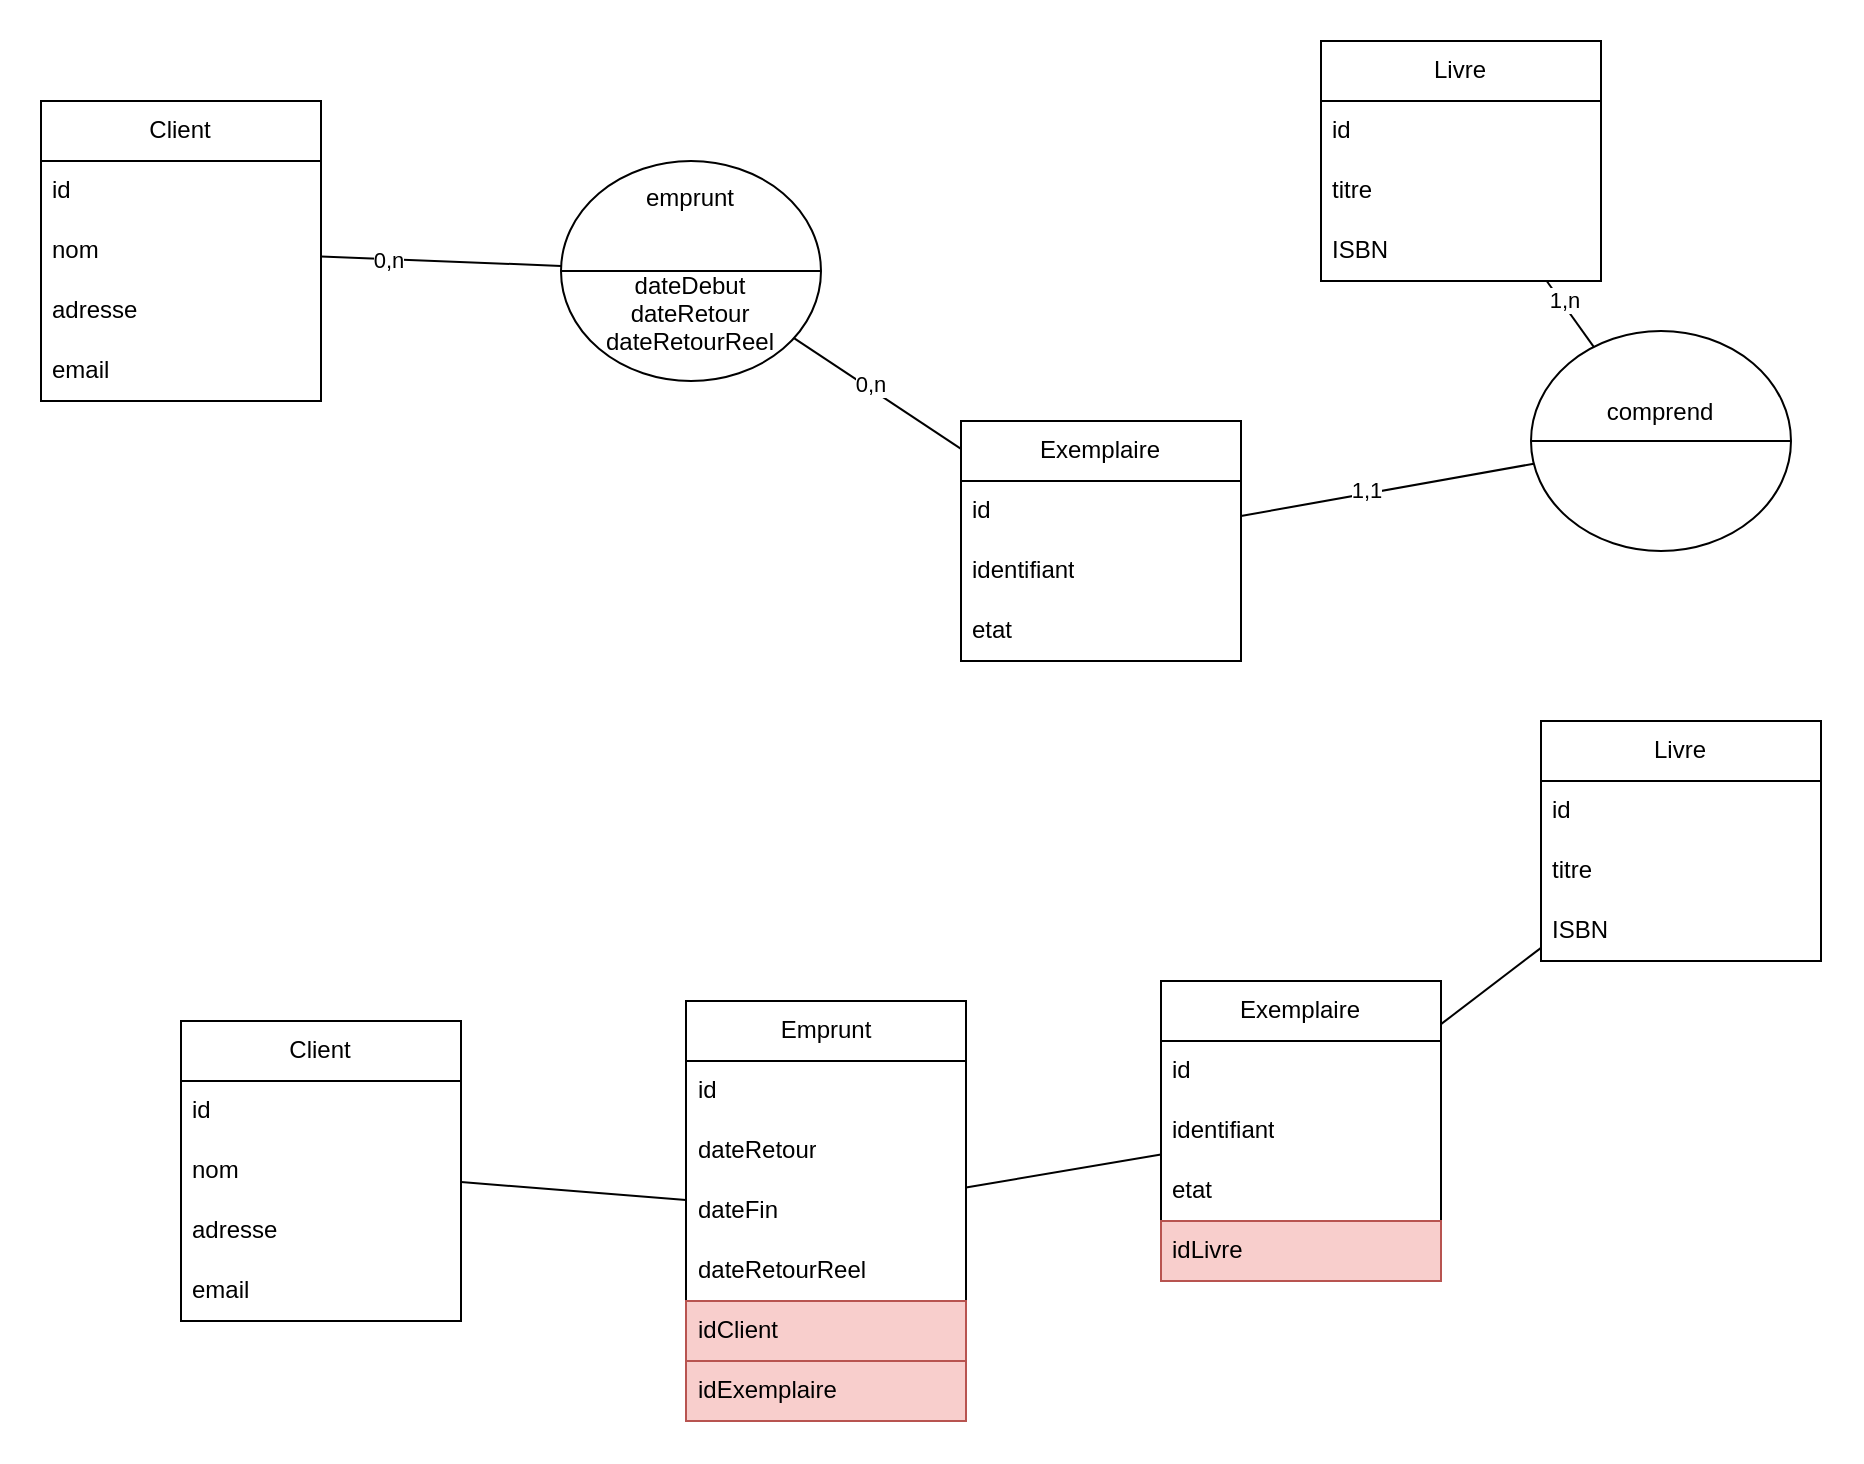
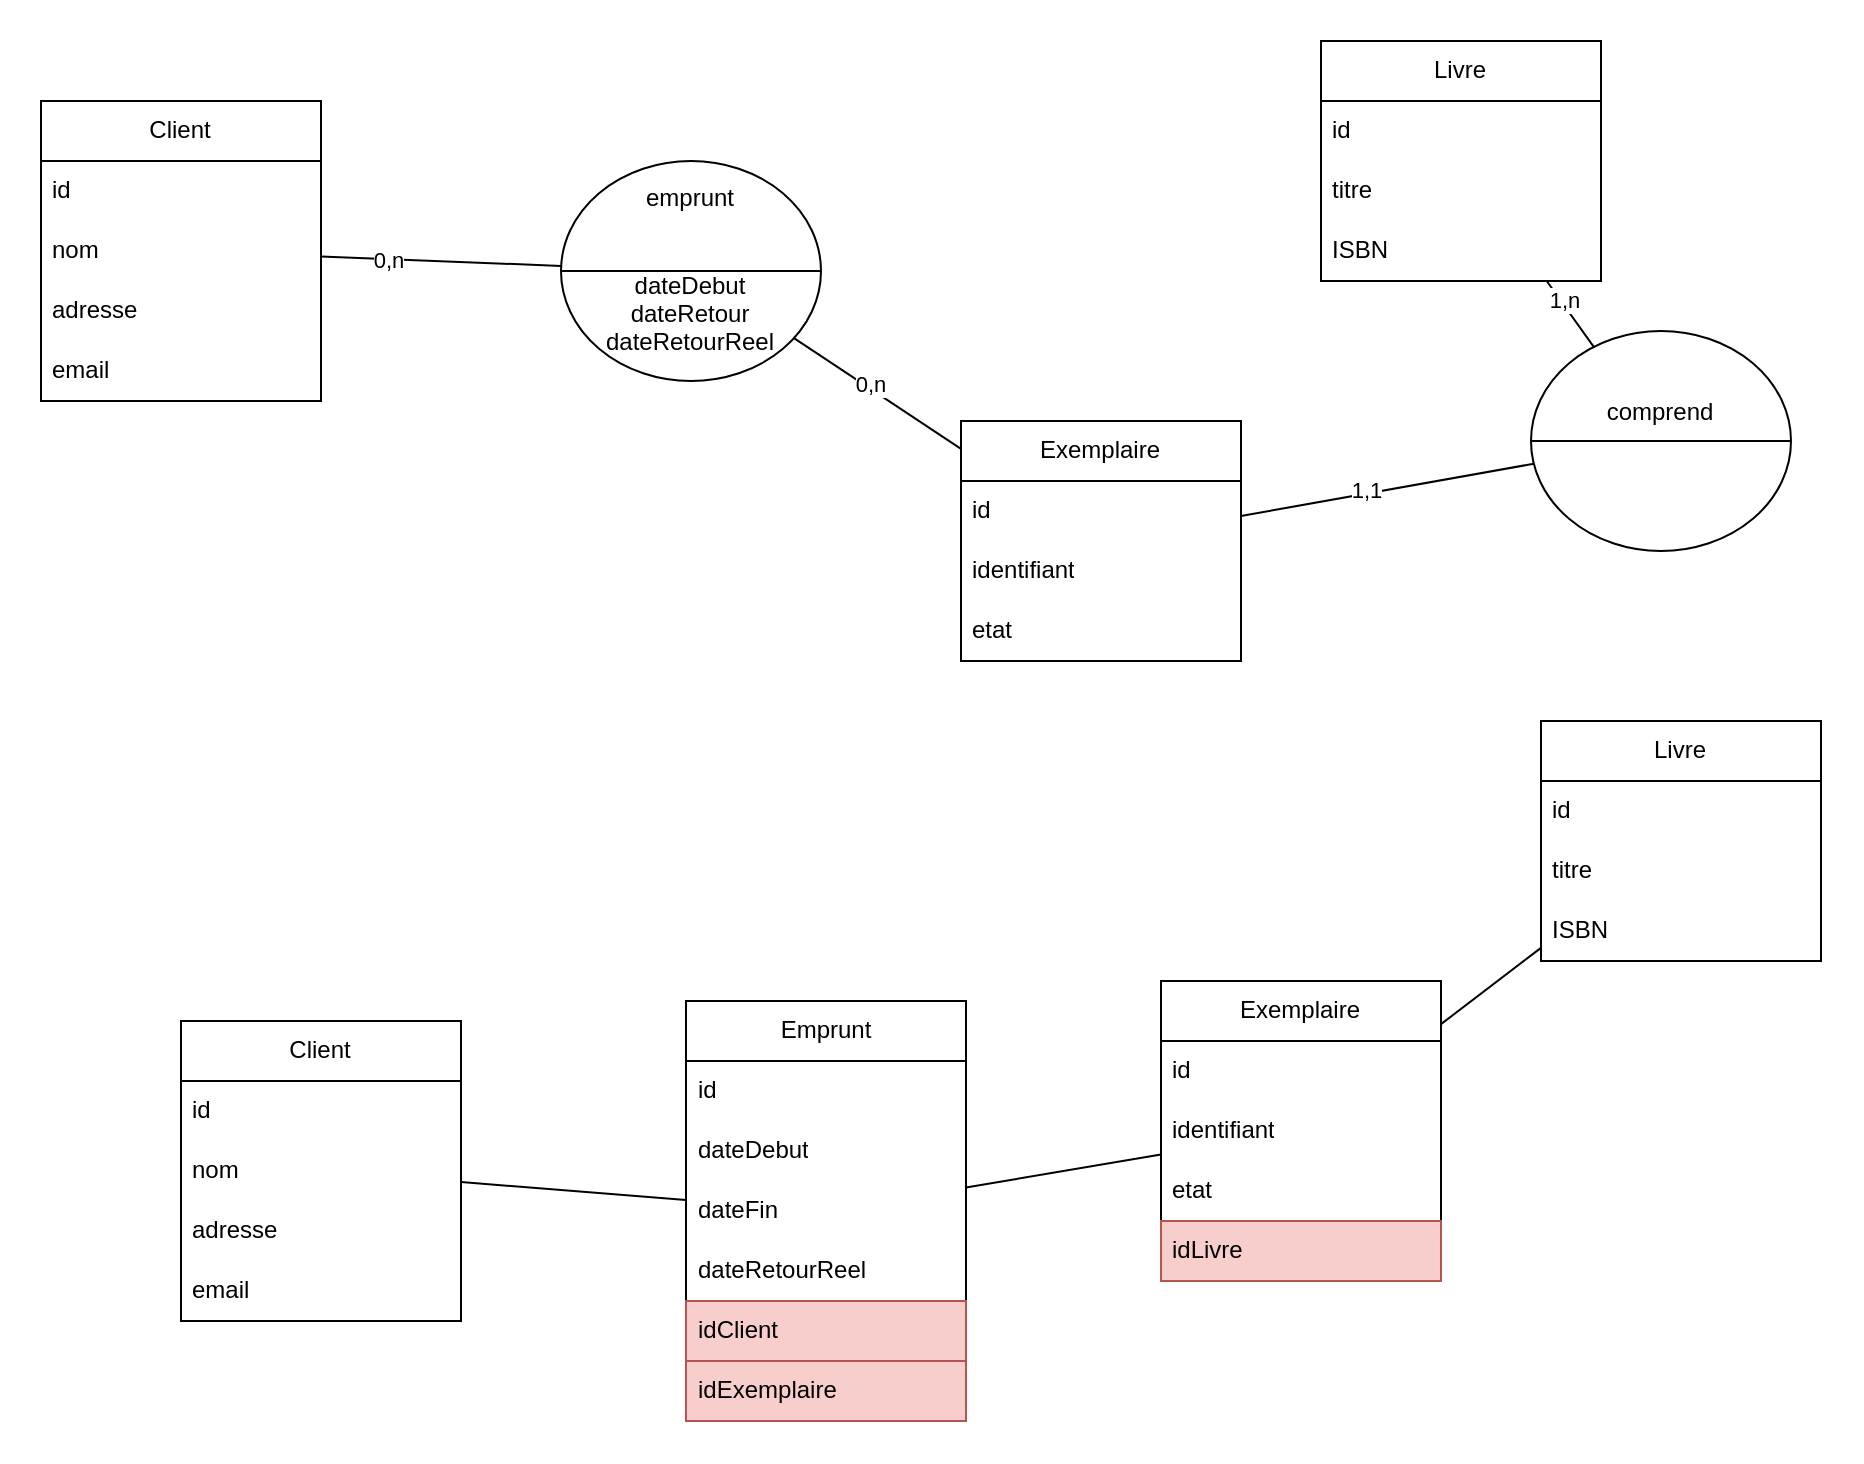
node "dateRetour": label "dateRetour" -> "dateDebut"
